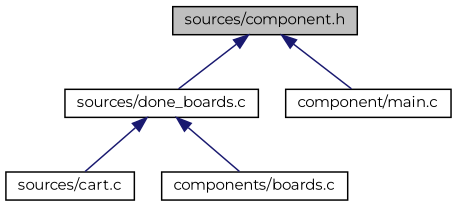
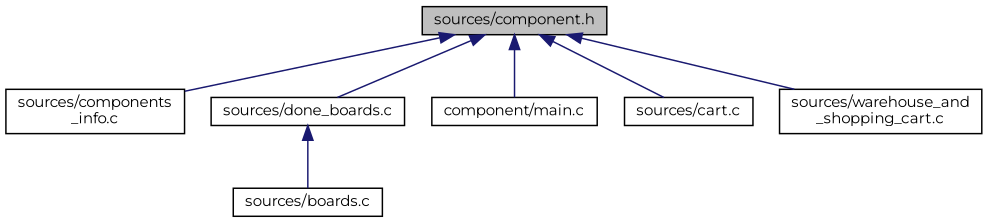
node "sources/components _info.c": added
node "sources/warehouse_and _shopping_cart.c": added
edge "sources/cart.c" -> "sources/done_boards.c": now "sources/cart.c" -> "sources/component.h"
node "components/boards.c": label "components/boards.c" -> "sources/boards.c"
